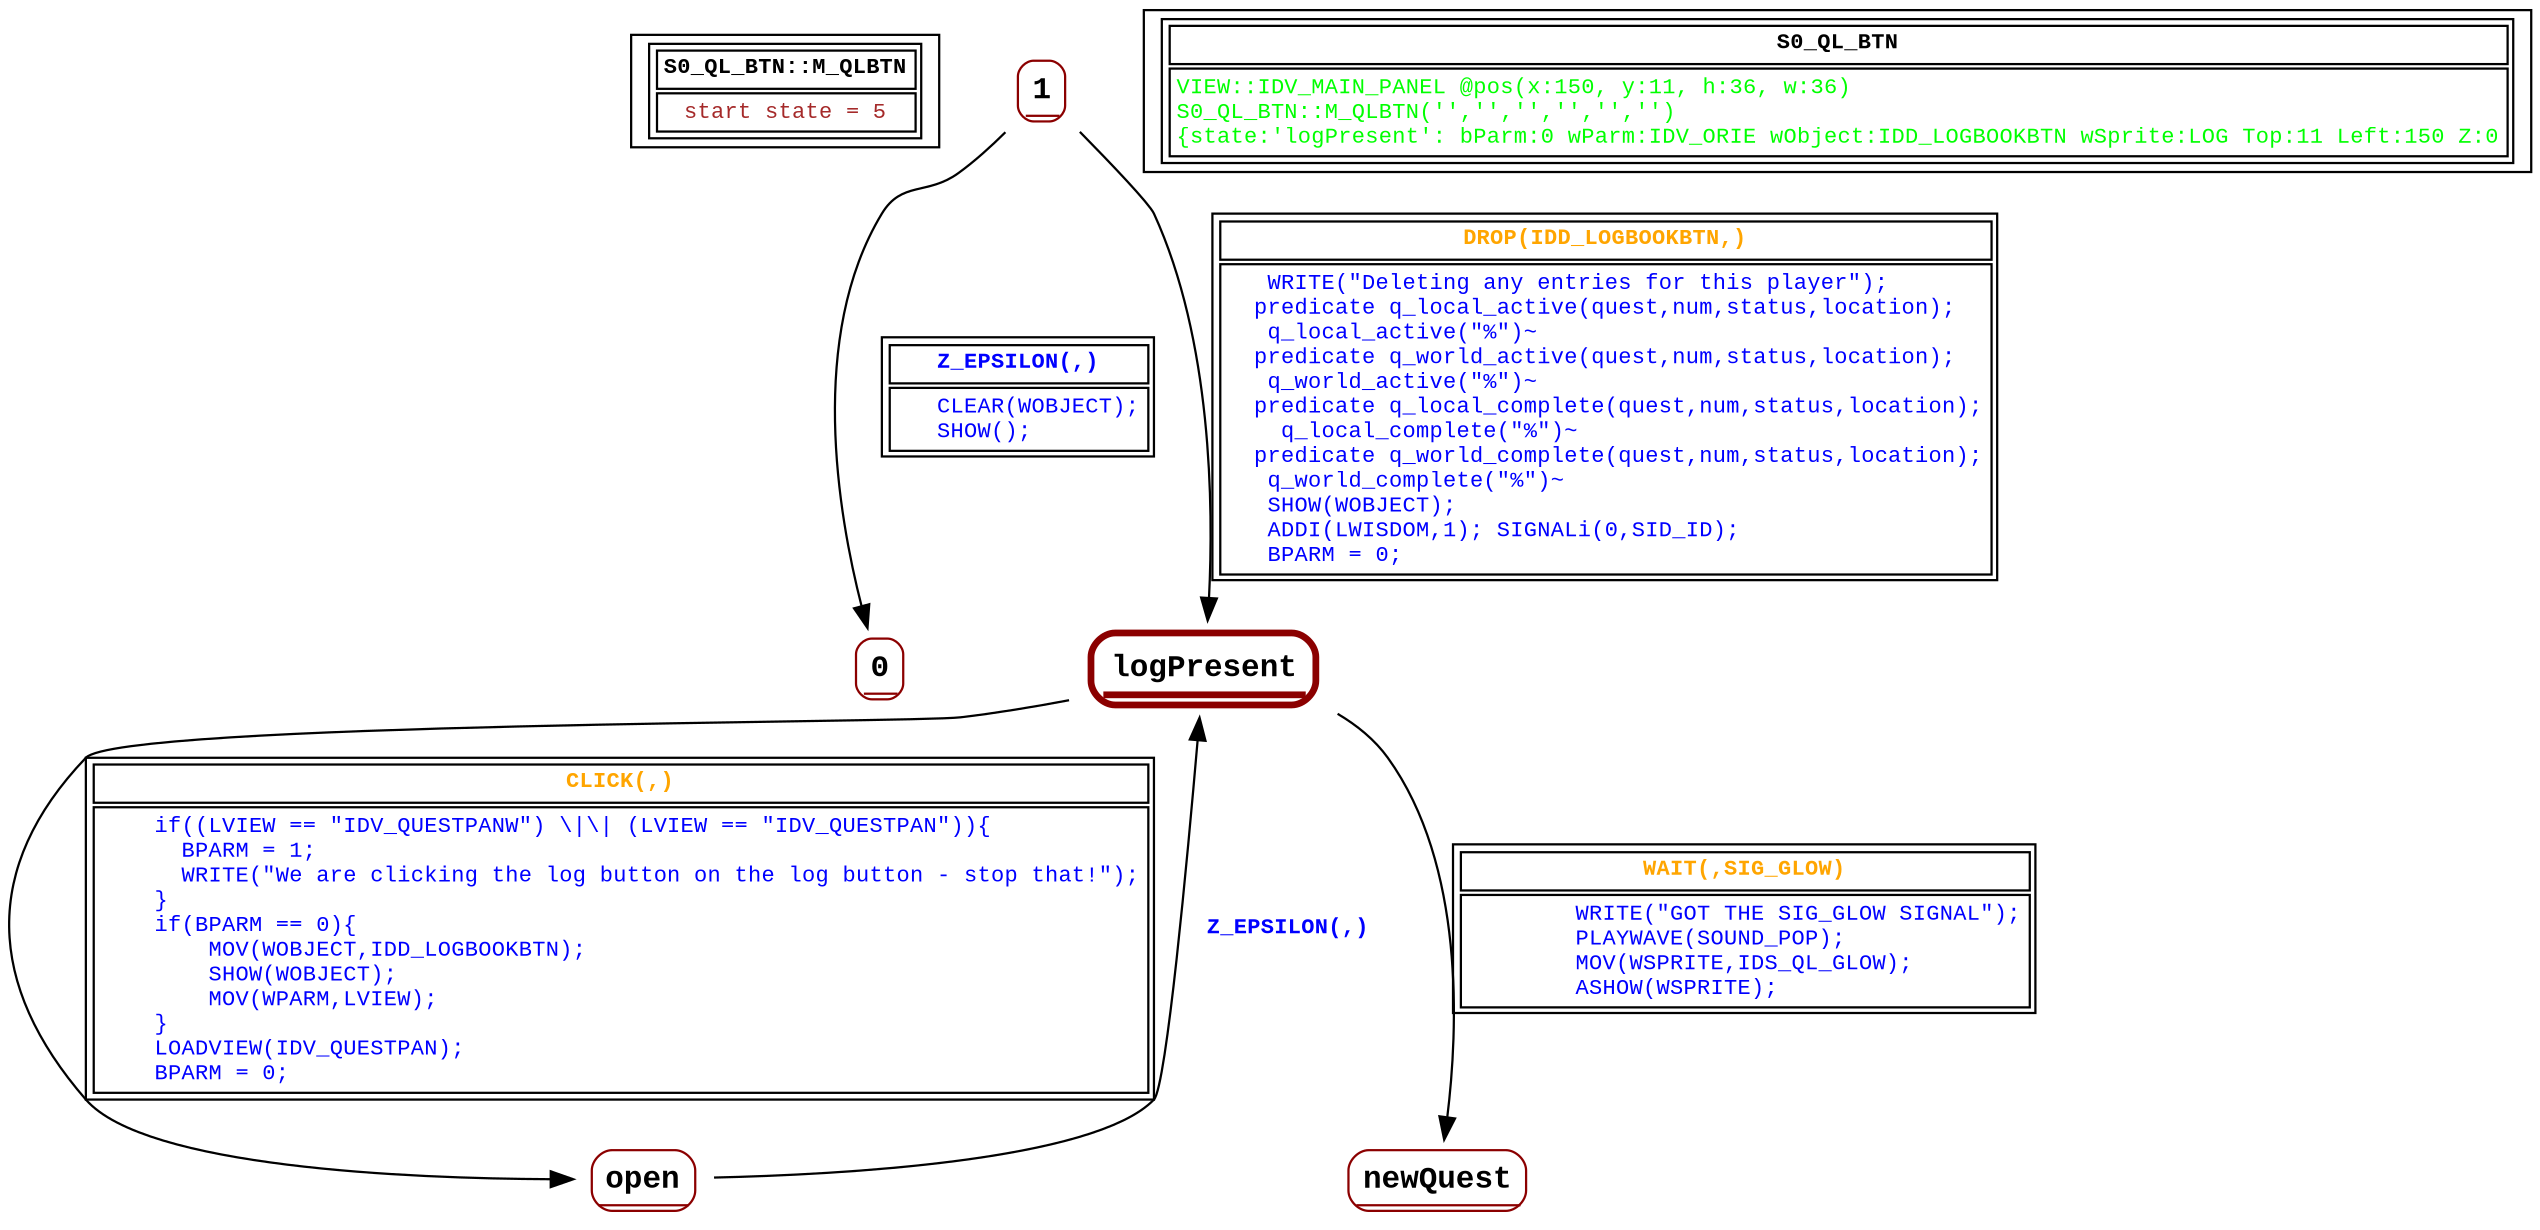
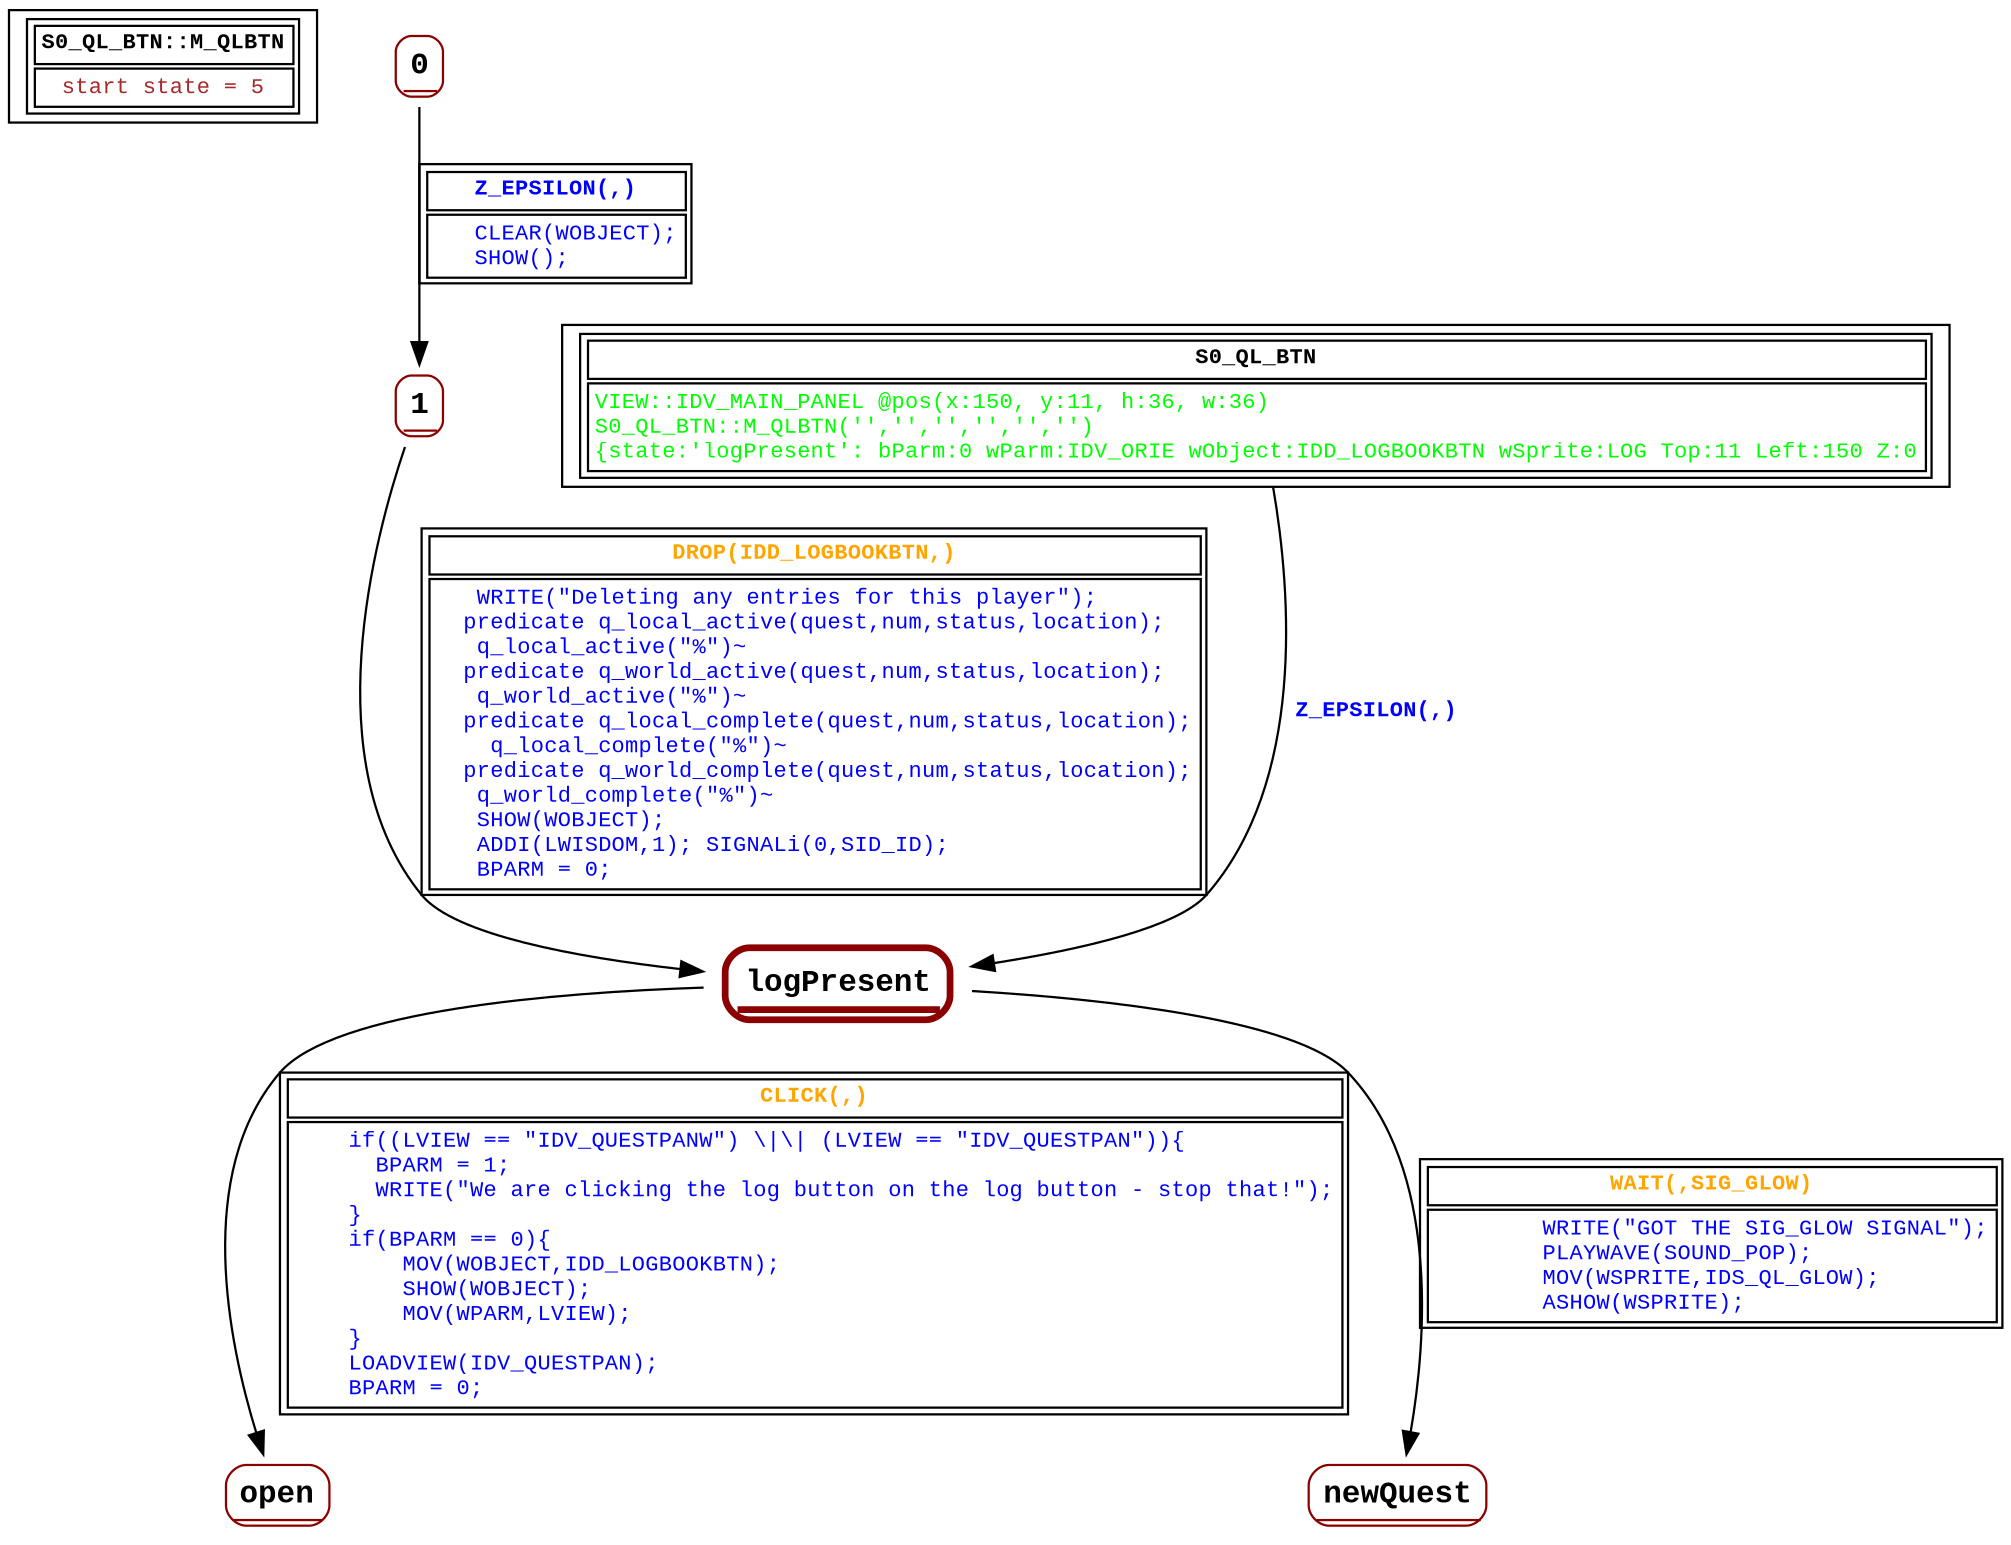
edge "1" -> "0": reversed
edge "open" -> "logPresent": now "S0_QL_BTN" -> "logPresent"
